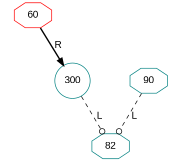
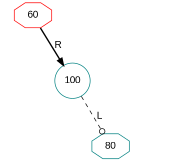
node "300": label "300" -> "100"
node "90": removed
node "82": label "82" -> "80"
